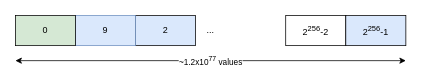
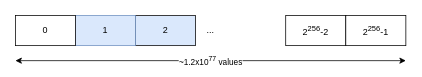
node "0": fillcolor #d5e8d4 -> #ffffff
node "9": label "9" -> "1"
node "2256-1": fillcolor #dae8fc -> #ffffff
